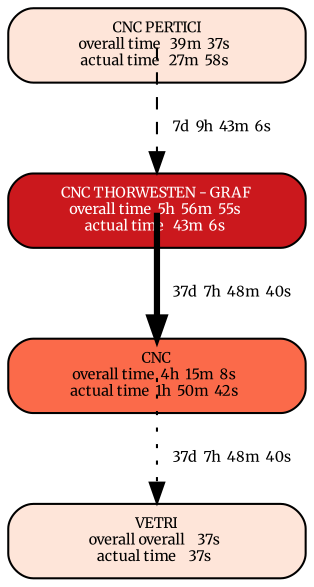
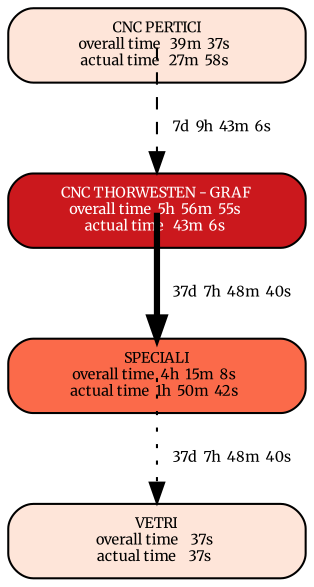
node "CNC overall time  4h  15m  8s actual time  1h  50m  42s": label "CNC overall time  4h  15m  8s actual time  1h  50m  42s" -> "SPECIALI overall time  4h  15m  8s actual time  1h  50m  42s"
node "VETRI overall overall    37s actual time    37s": label "VETRI overall overall    37s actual time    37s" -> "VETRI overall time    37s actual time    37s"
